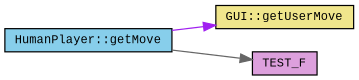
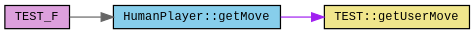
node "GUI::getUserMove": label "GUI::getUserMove" -> "TEST::getUserMove"
edge "HumanPlayer::getMove" -> "TEST_F": reversed
